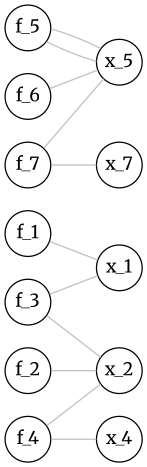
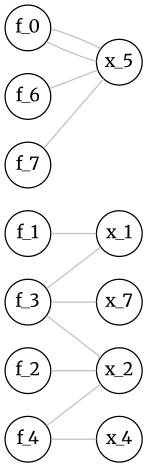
node "f_5": label "f_5" -> "f_0"
edge "f_7" -- "x_7": now "f_3" -- "x_7"
